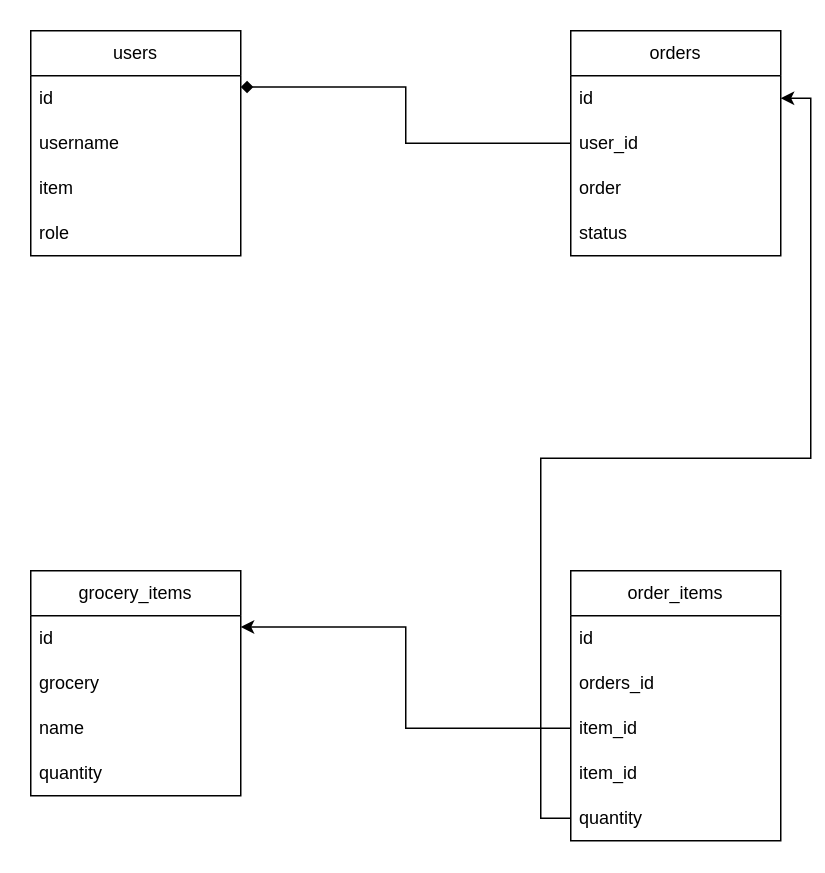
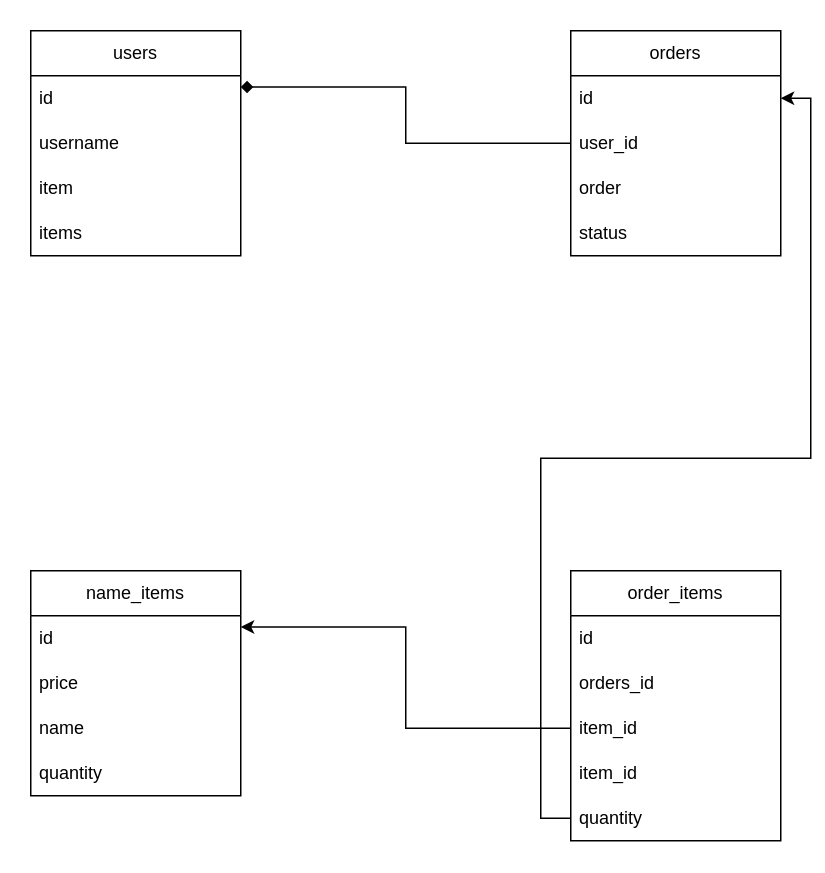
node "role": label "role" -> "items"
node "grocery_items": label "grocery_items" -> "name_items"
node "grocery": label "grocery" -> "price"
